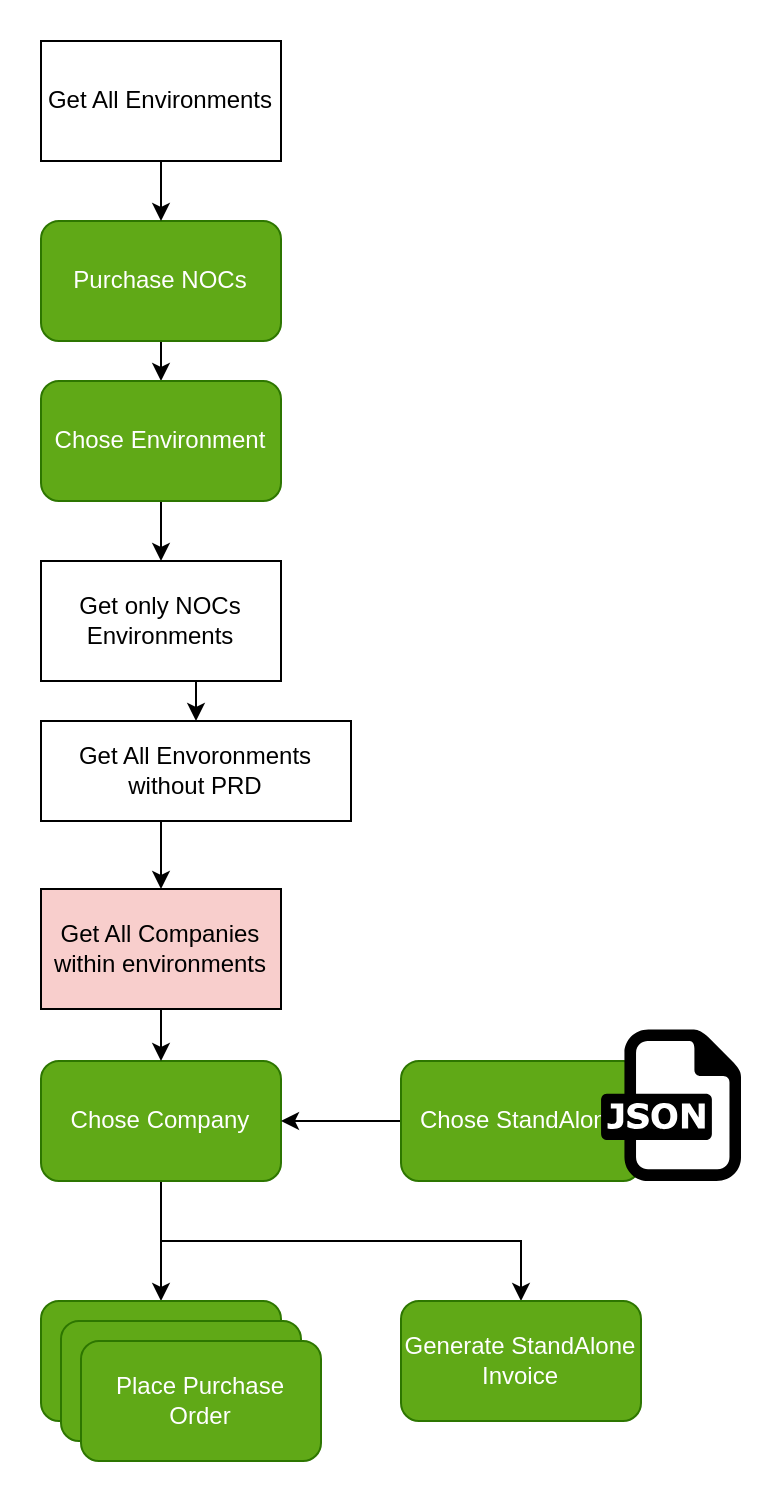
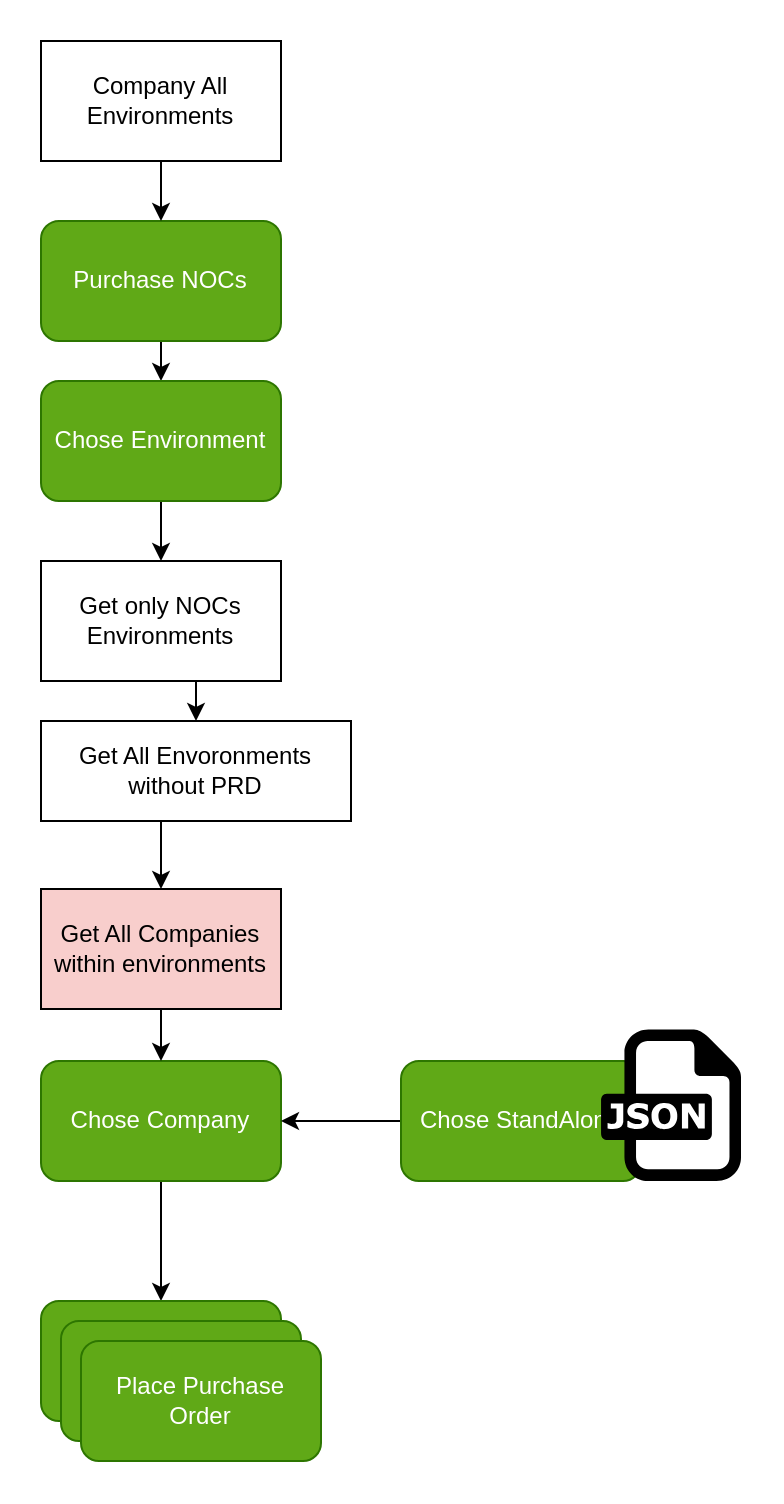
node "Get All Environments": label "Get All Environments" -> "Company All Environments"
edge "Chose Company" -> "Generate StandAlone Invoice": removed
node "Generate StandAlone Invoice": removed
